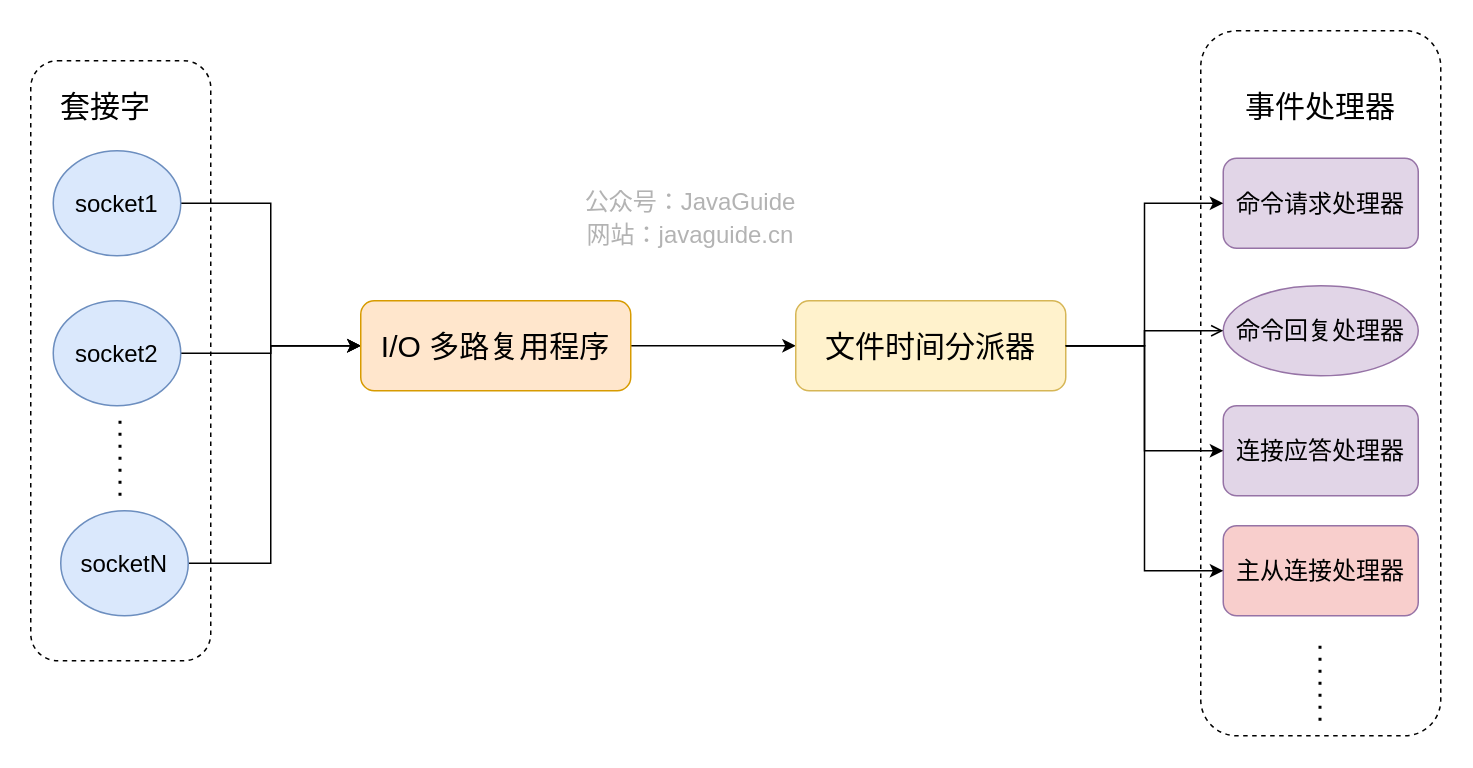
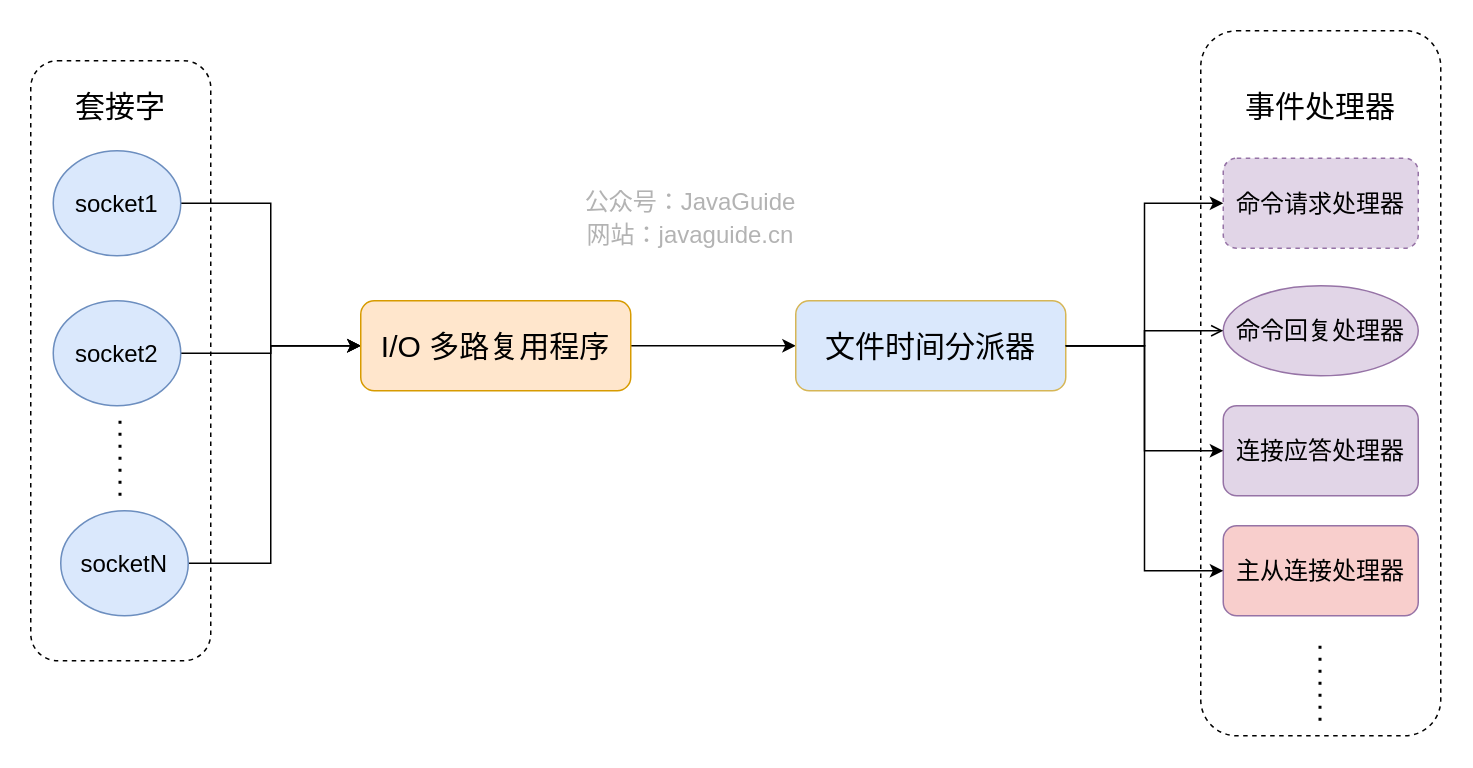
node "套接字": moved (106, 106) -> (121, 106)
node "命令请求处理器": style solid -> dashed
node "文件时间分派器": fillcolor #fff2cc -> #dae8fc
